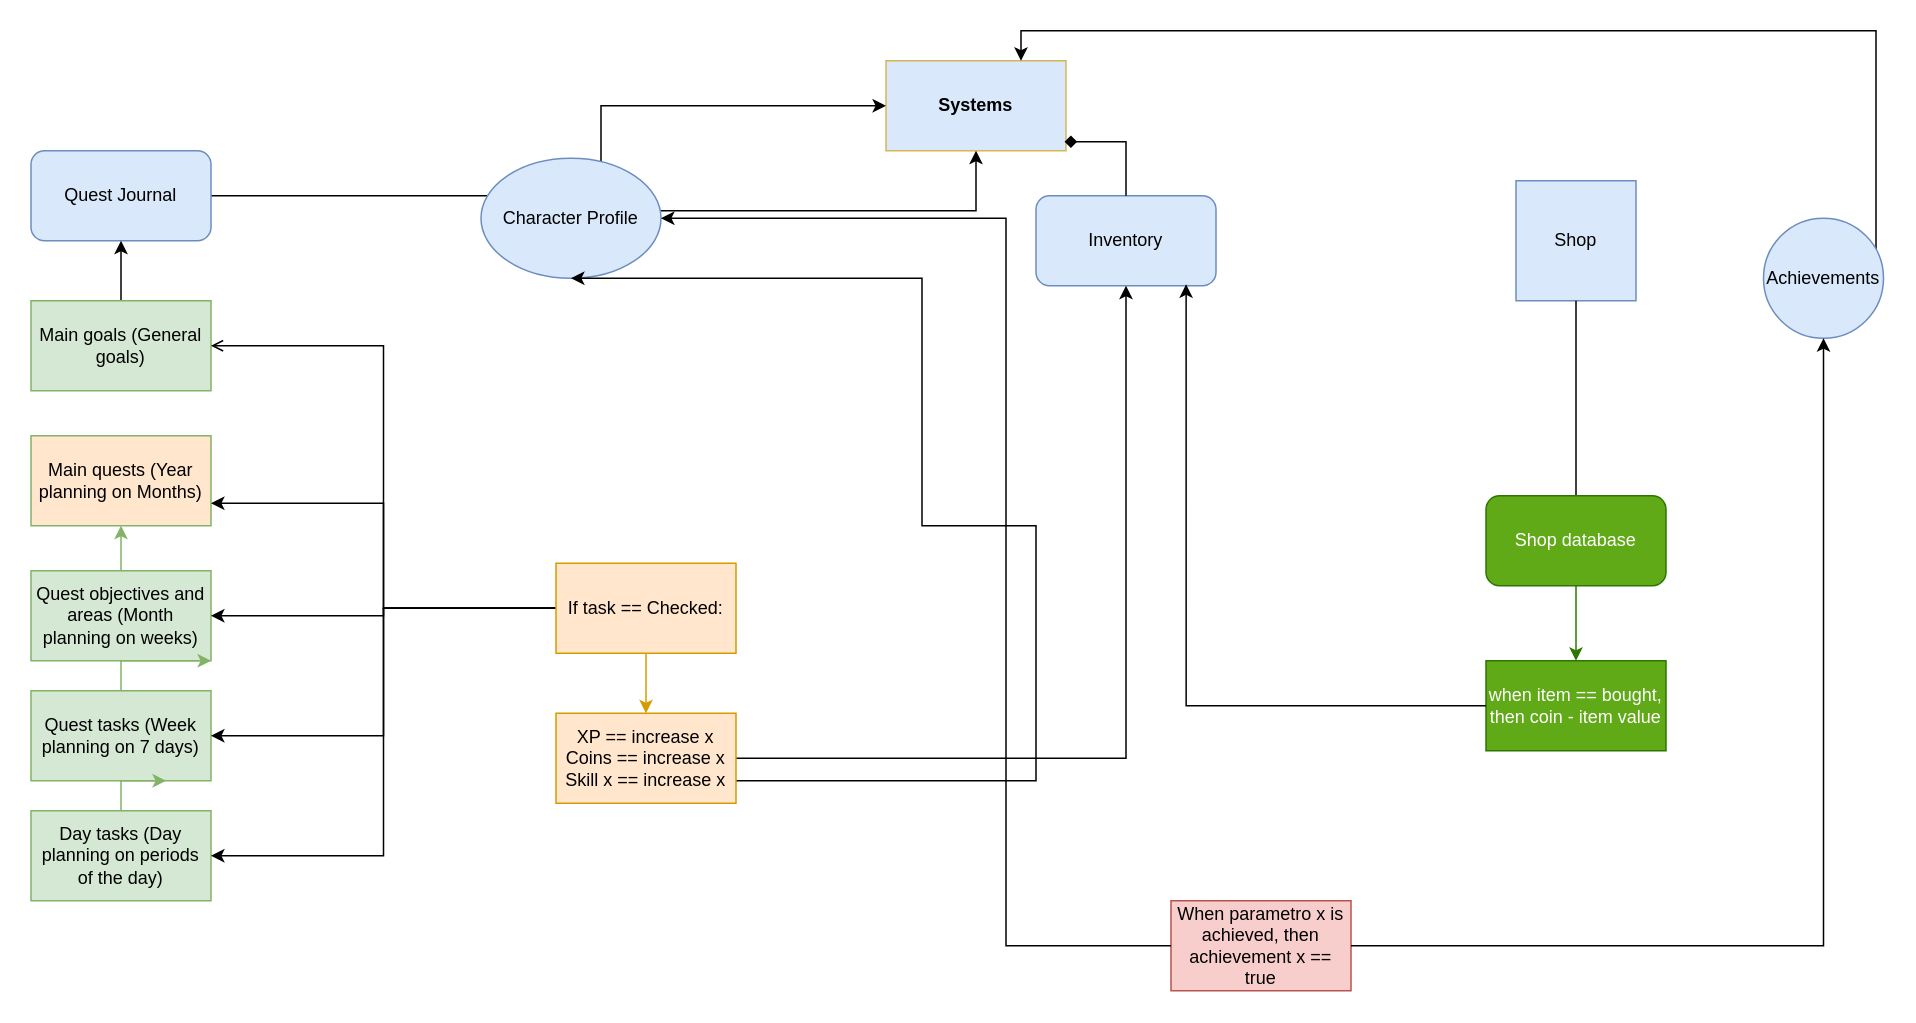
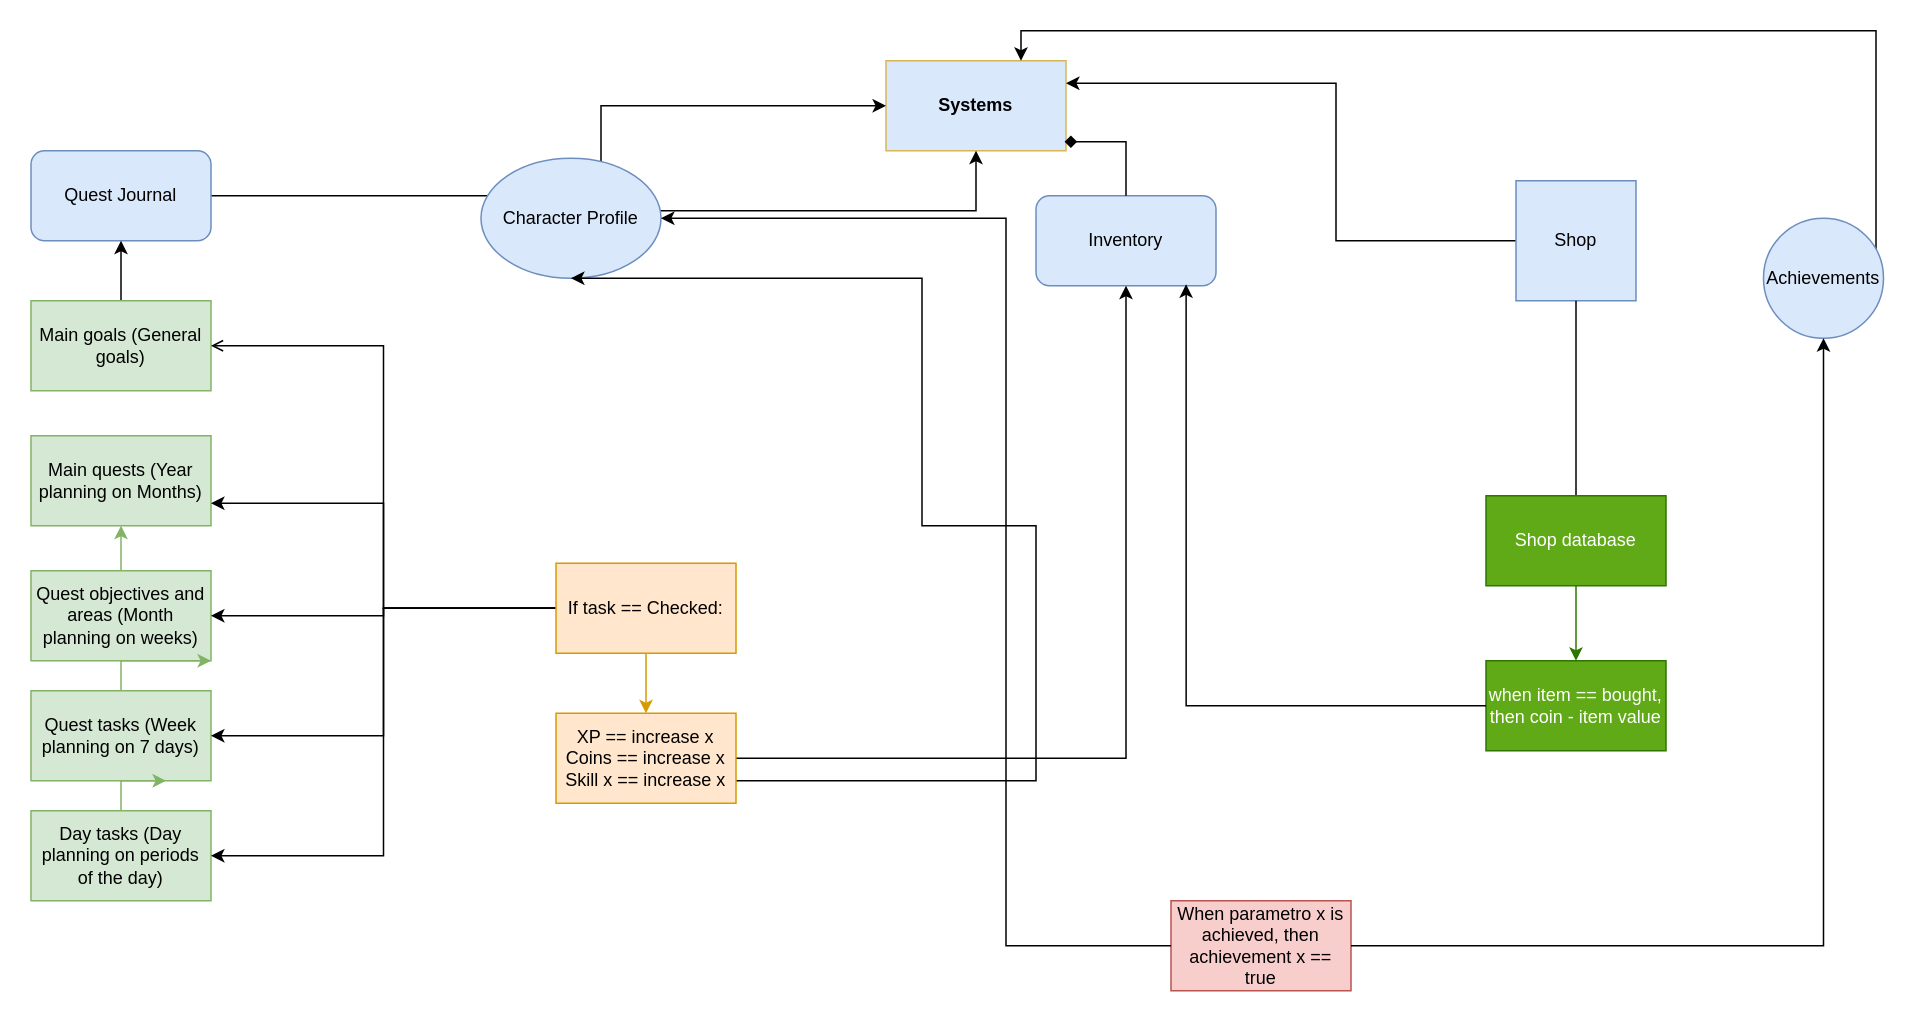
edge "Shop" -> "Systems": added
node "Main quests (Year planning on Months)": fillcolor #ffe6cc -> #d5e8d4
node "Shop database": shape rounded rectangle -> rectangle
